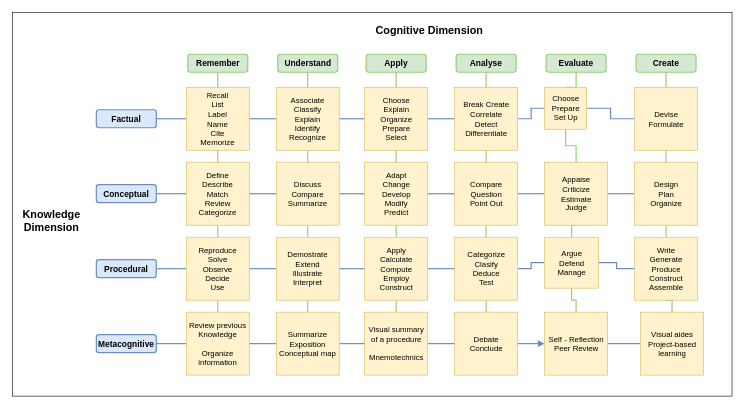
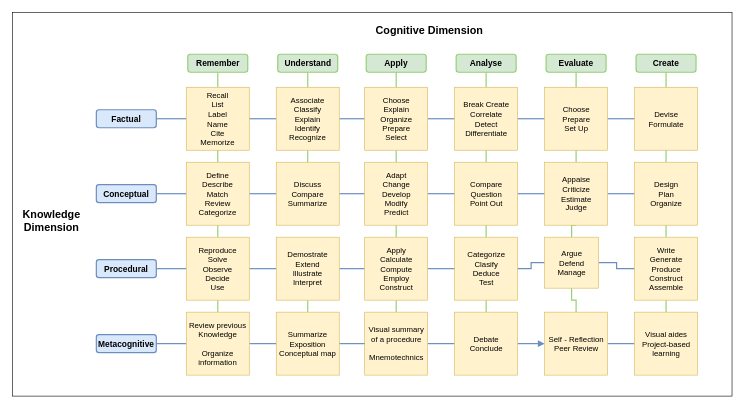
node "Choose Prepare Set Up": size 42x42 -> 63x63
edge "Discuss Compare Summarize" -- "Demostrate Extend Illustrate Interpret": removed
node "Visual aides Project-based learning": moved (672, 344) -> (666, 344)
